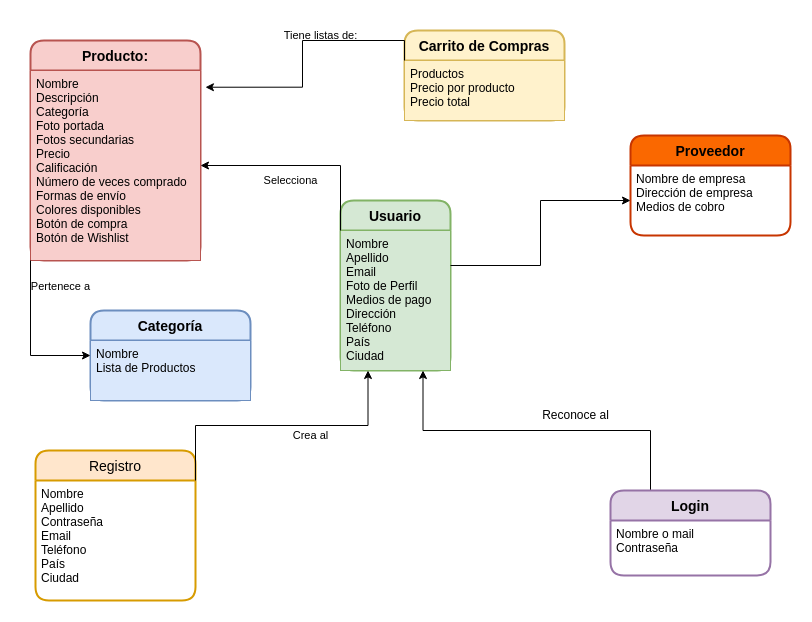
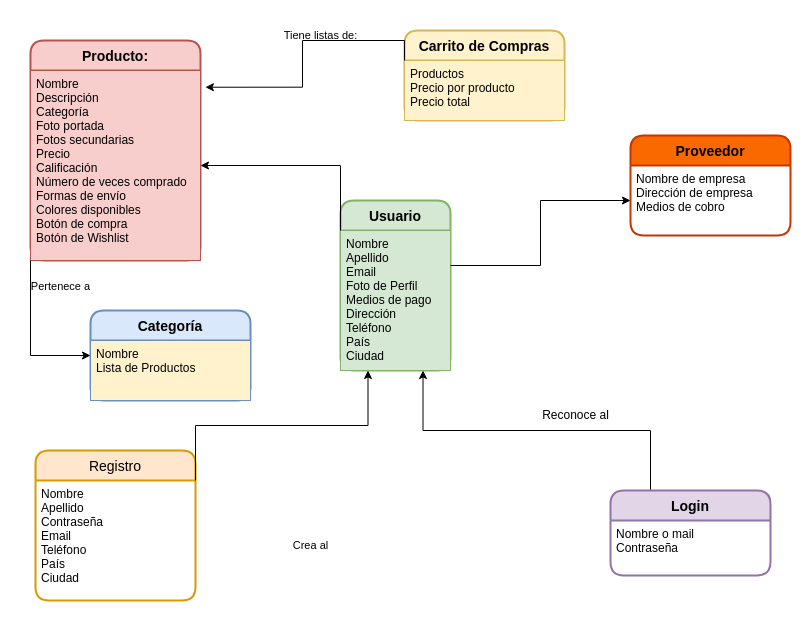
node "Selecciona": removed
node "Nombre Lista de Productos": fillcolor #dae8fc -> #fff2cc
node "Crea al": moved (311, 436) -> (311, 546)
